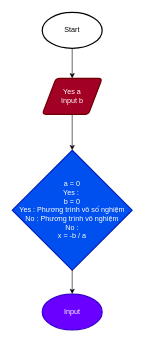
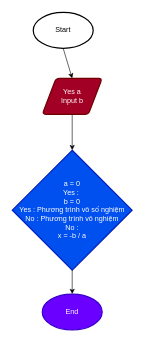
node "Start": moved (72, 30) -> (63, 30)
node "Input": label "Input" -> "End"
